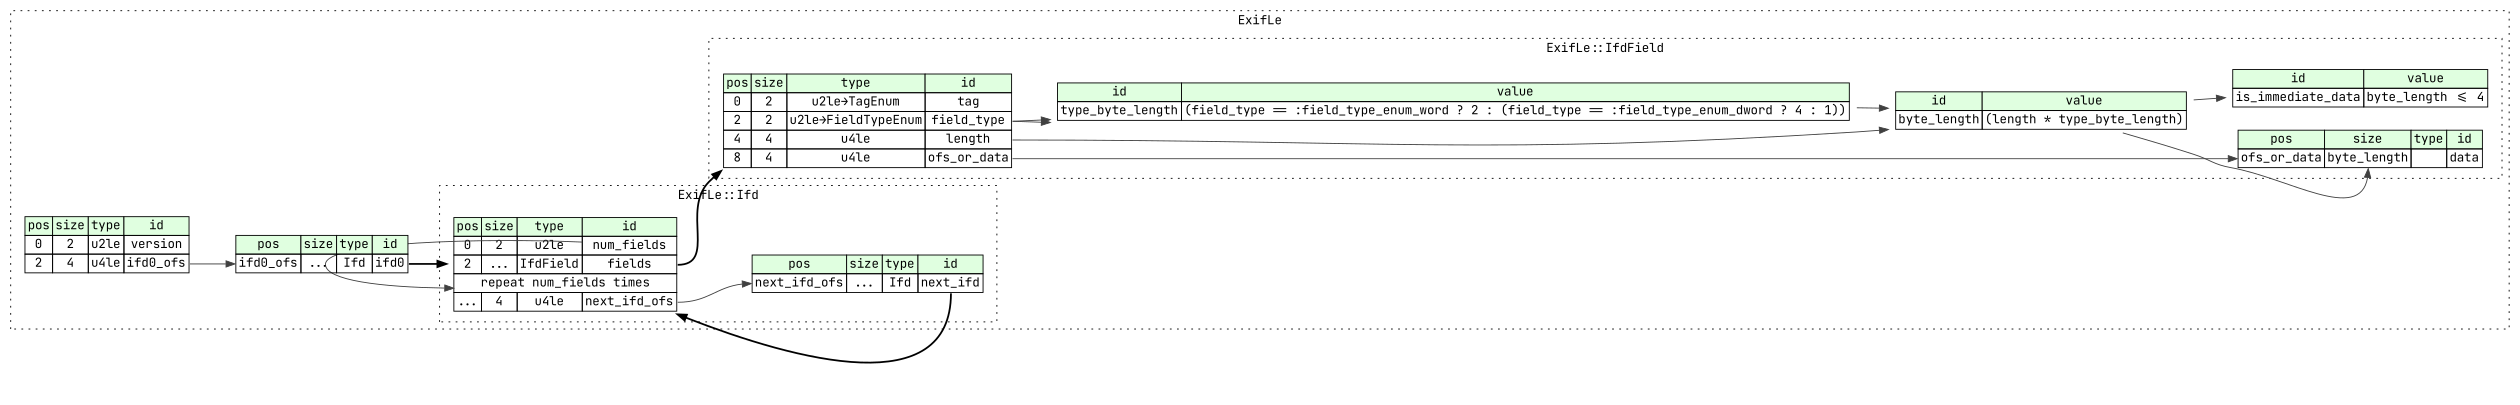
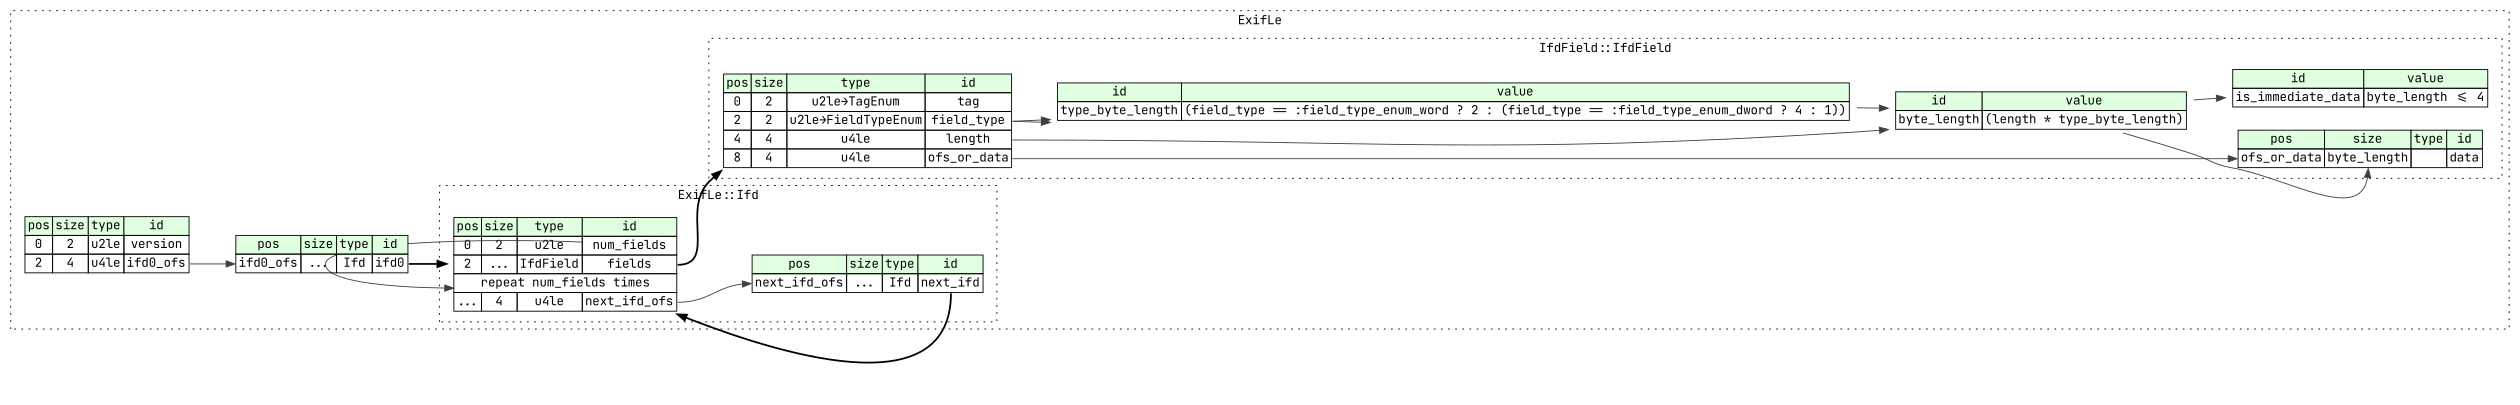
cluster "ExifLe::IfdField": label "ExifLe::IfdField" -> "IfdField::IfdField"
